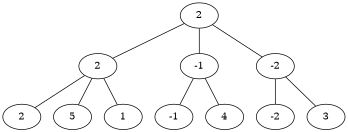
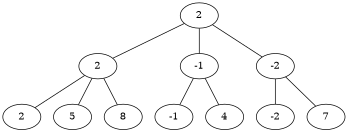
node "1": label "1" -> "8"
node "3": label "3" -> "7"
